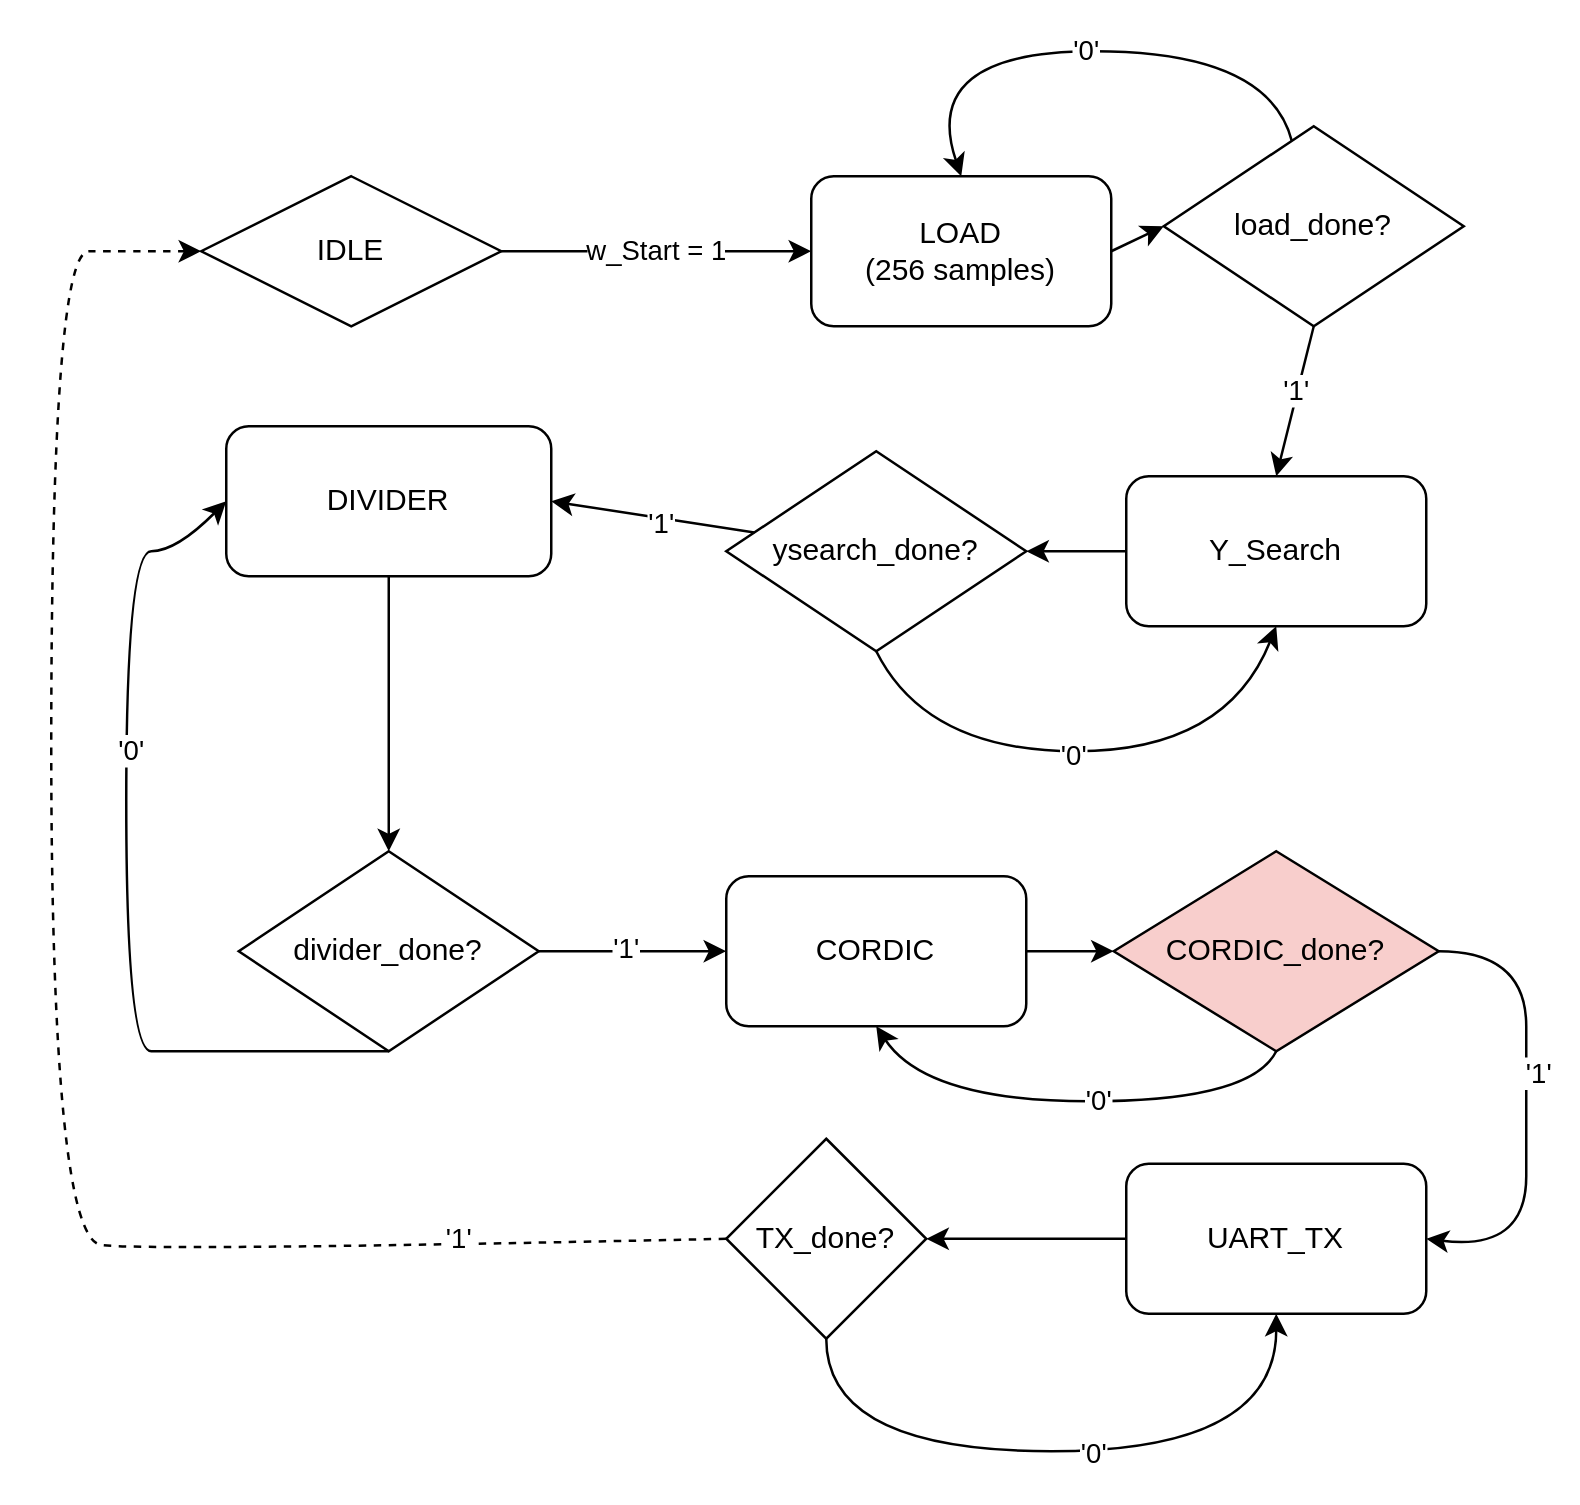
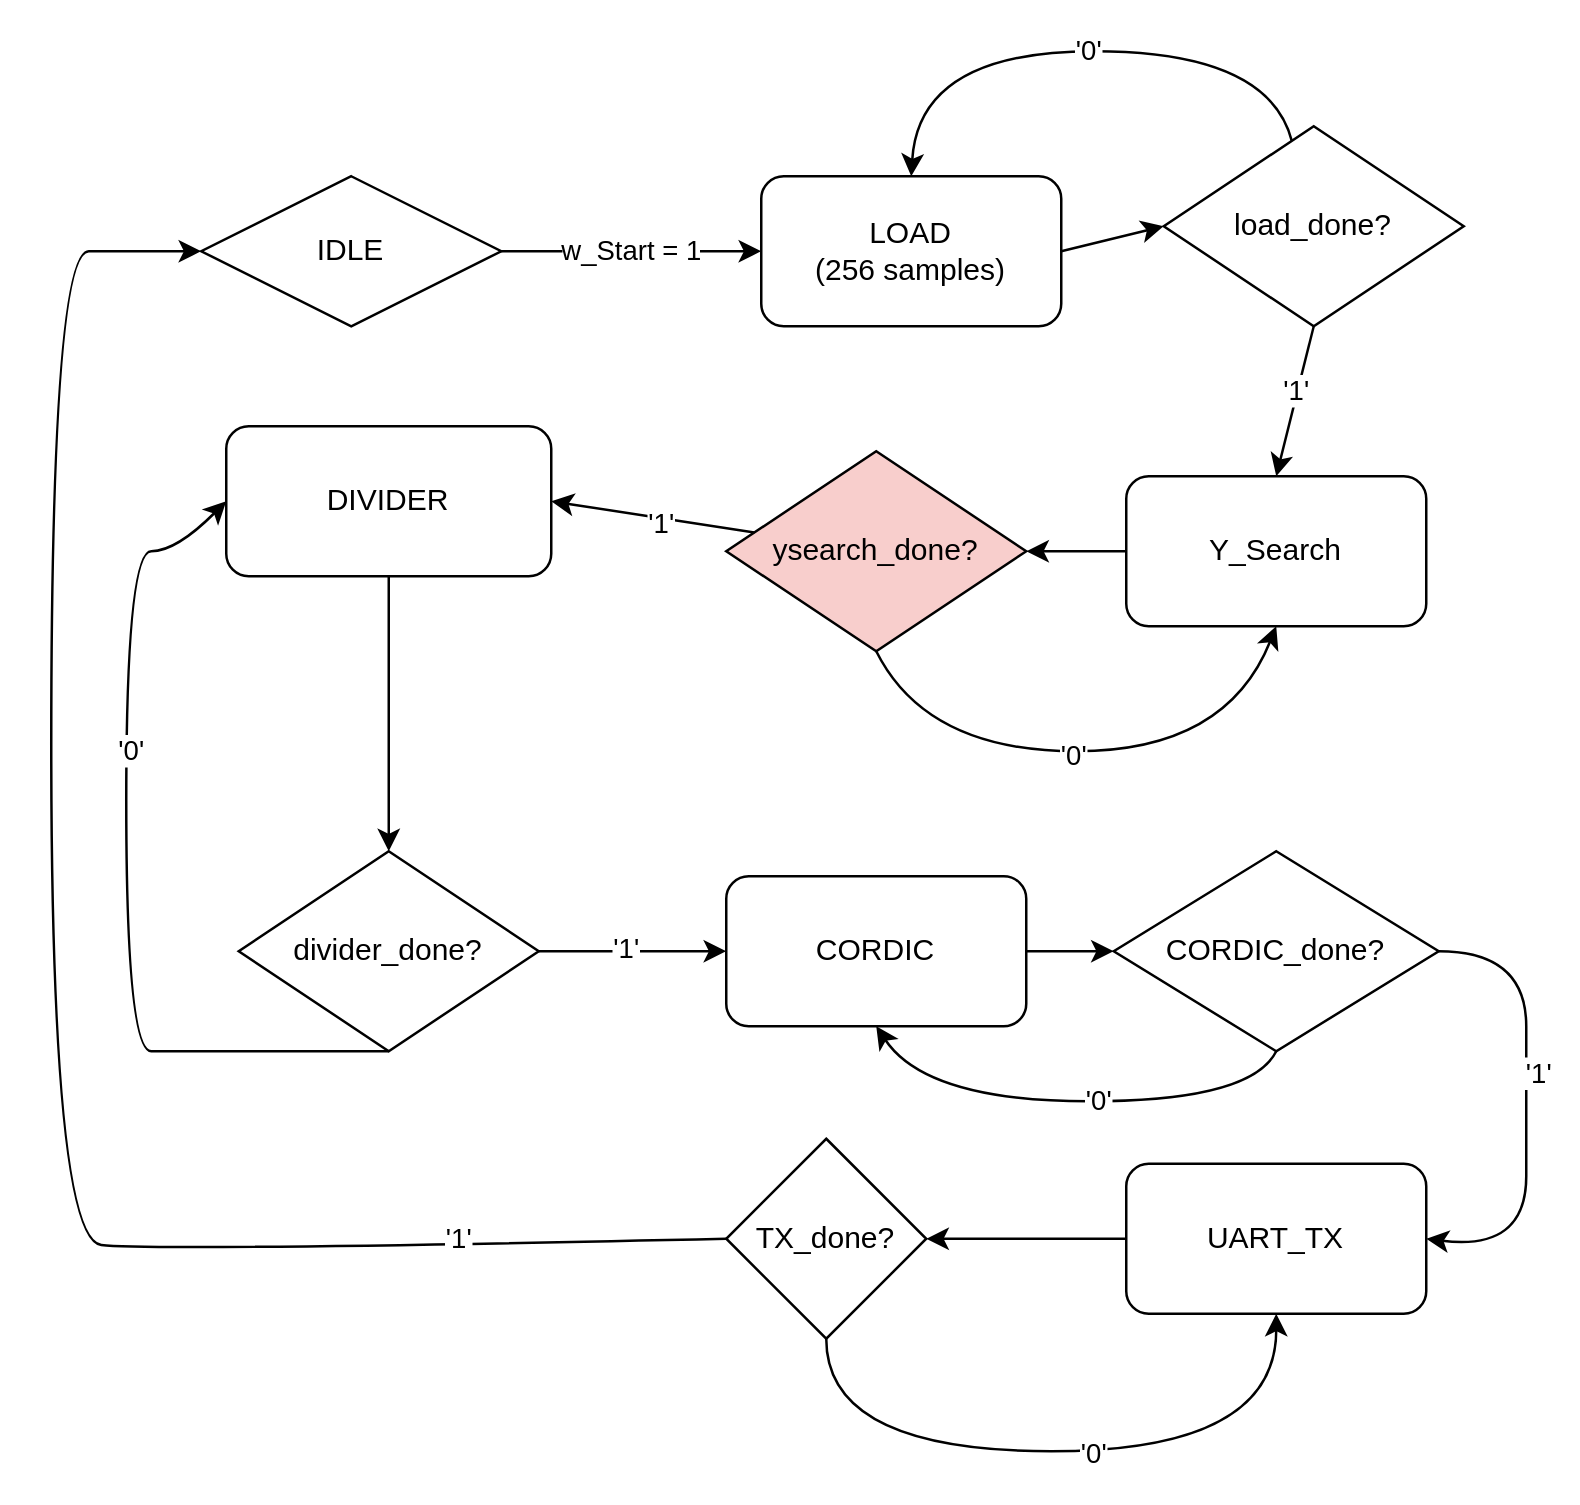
node "LOAD (256 samples)": moved (961, 251) -> (911, 251)
node "ysearch_done?": fillcolor #ffffff -> #f8cecc
edge "TX_done?" -> "IDLE": style dashed -> solid
node "CORDIC_done?": fillcolor #f8cecc -> #ffffff
